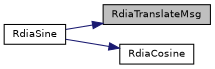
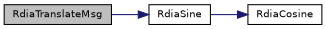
edge "RdiaSine" -> "RdiaTranslateMsg": reversed
